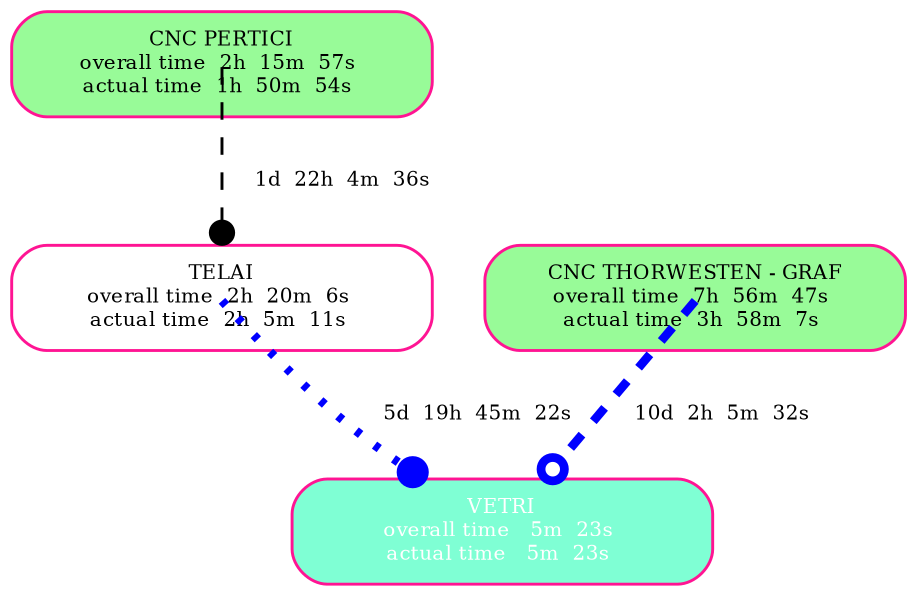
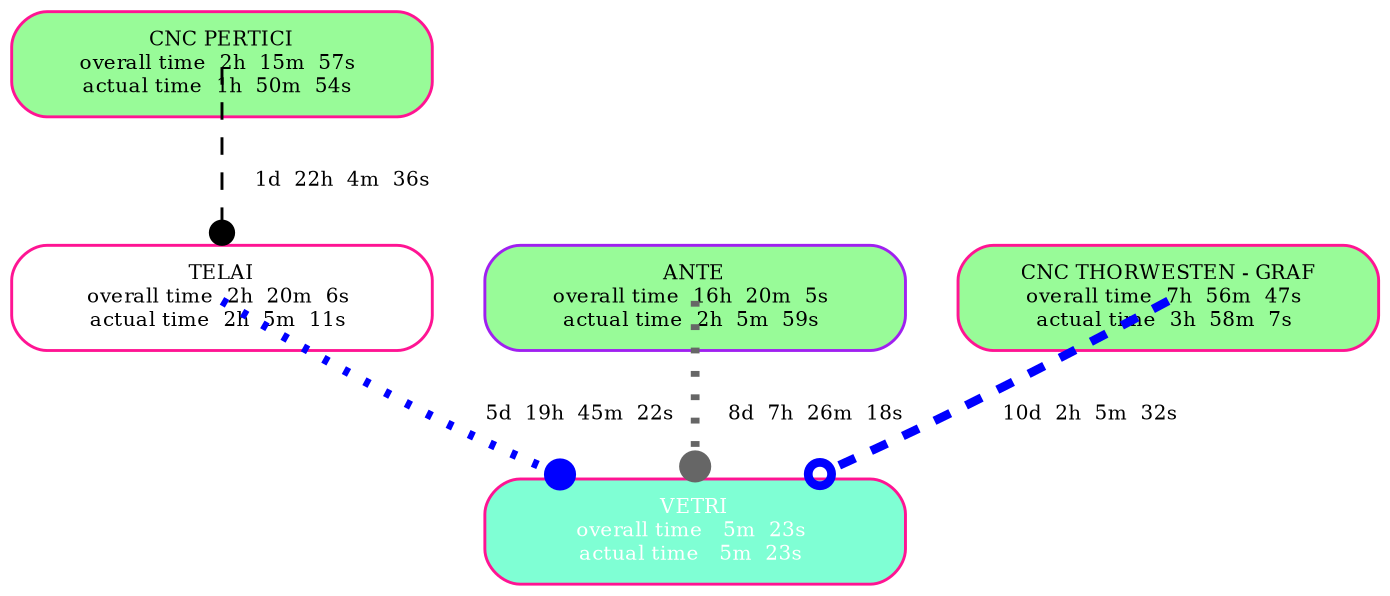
node "ANTE overall time  16h  20m  5s actual time  2h  5m  59s": added
